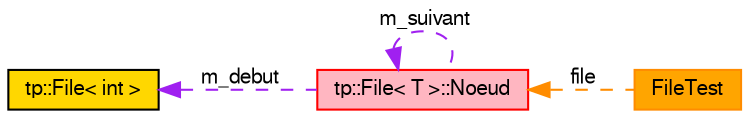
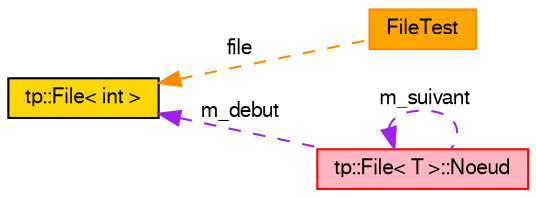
edge "FileTest" -> "tp::File< T >::Noeud": now "FileTest" -> "tp::File< int >"
